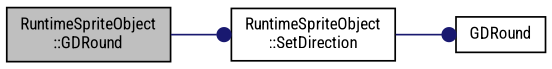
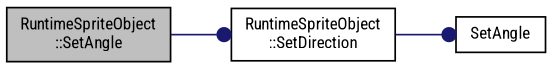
node "RuntimeSpriteObject ::GDRound": label "RuntimeSpriteObject ::GDRound" -> "RuntimeSpriteObject ::SetAngle"
node "GDRound": label "GDRound" -> "SetAngle"
